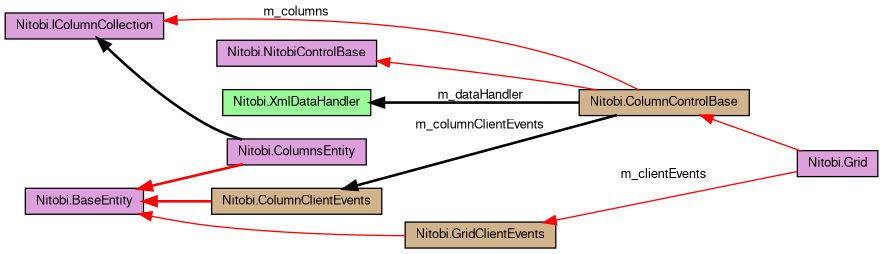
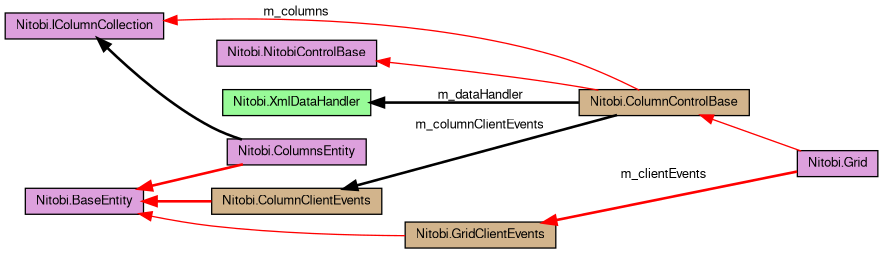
edge "Nitobi.Grid" -> "Nitobi.GridClientEvents": style solid -> bold
